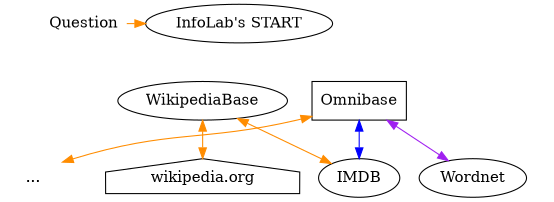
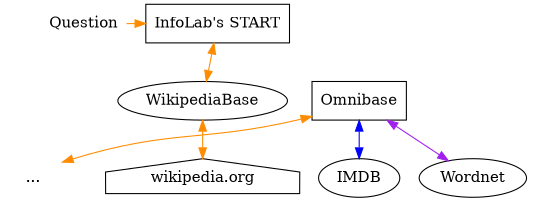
node "InfoLab's START": shape ellipse -> box
edge "WikipediaBase" -- "IMDB": now "WikipediaBase" -- "InfoLab's START"
